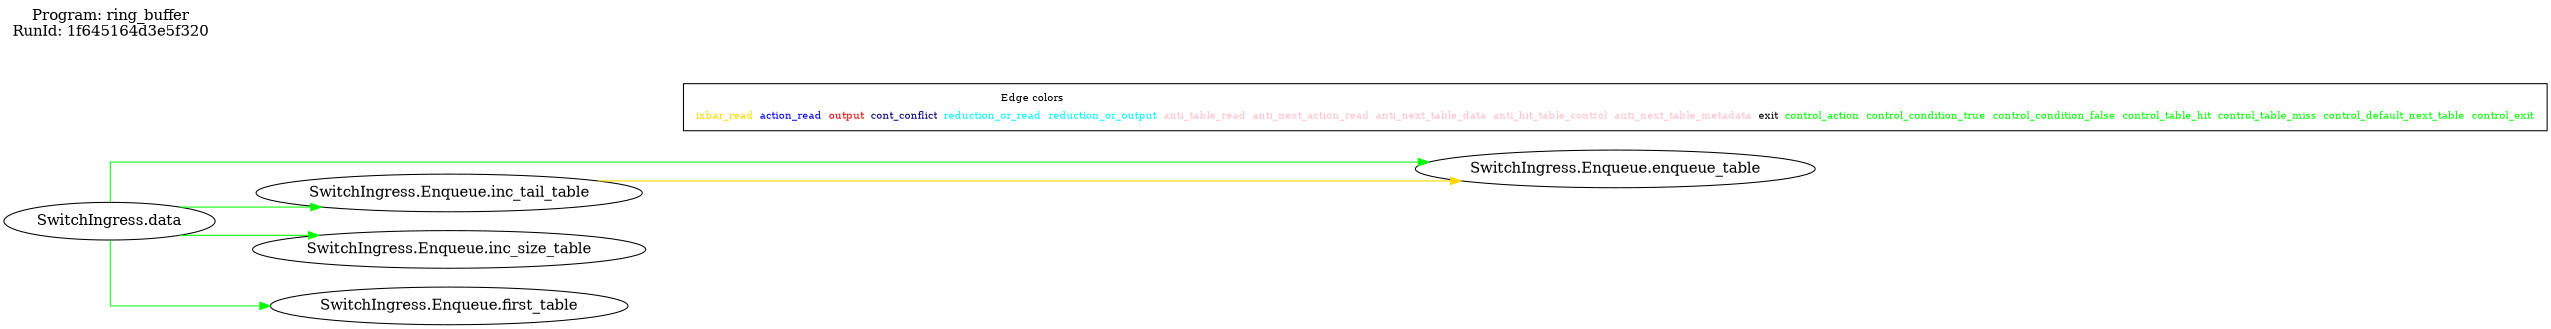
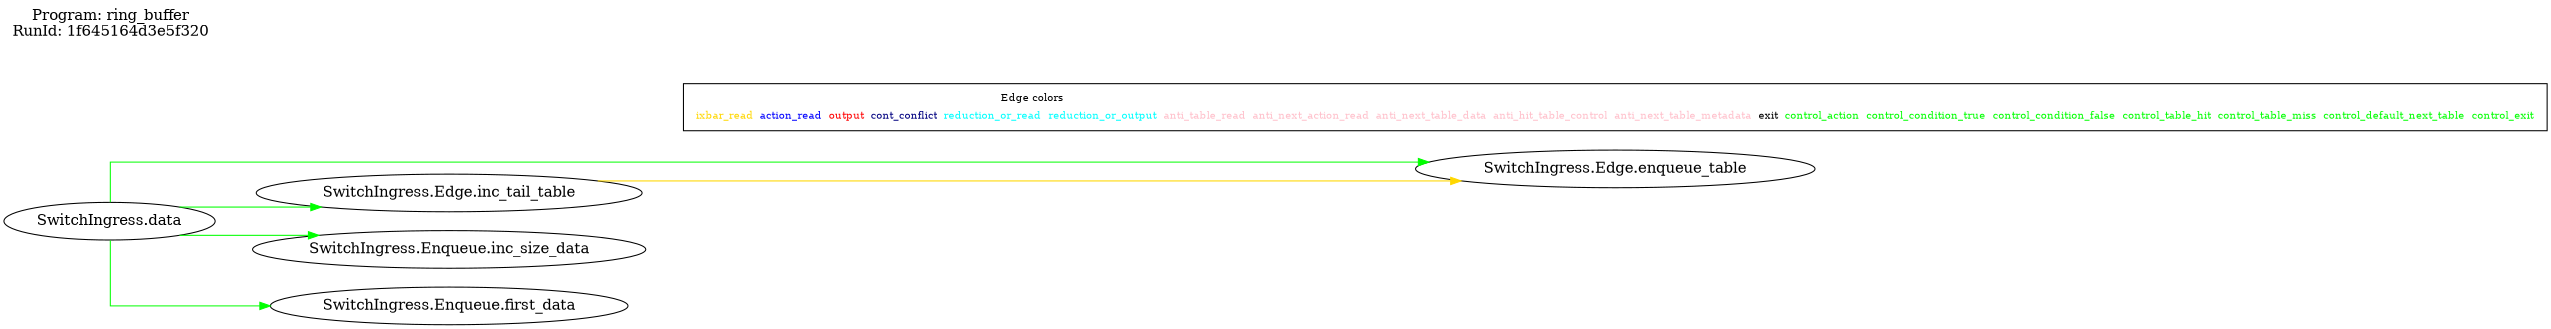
node "SwitchIngress.Enqueue.enqueue_table": label "SwitchIngress.Enqueue.enqueue_table" -> "SwitchIngress.Edge.enqueue_table"
node "SwitchIngress.Enqueue.inc_tail_table": label "SwitchIngress.Enqueue.inc_tail_table" -> "SwitchIngress.Edge.inc_tail_table"
node "SwitchIngress.Enqueue.inc_size_table": label "SwitchIngress.Enqueue.inc_size_table" -> "SwitchIngress.Enqueue.inc_size_data"
node "SwitchIngress.Enqueue.first_table": label "SwitchIngress.Enqueue.first_table" -> "SwitchIngress.Enqueue.first_data"
